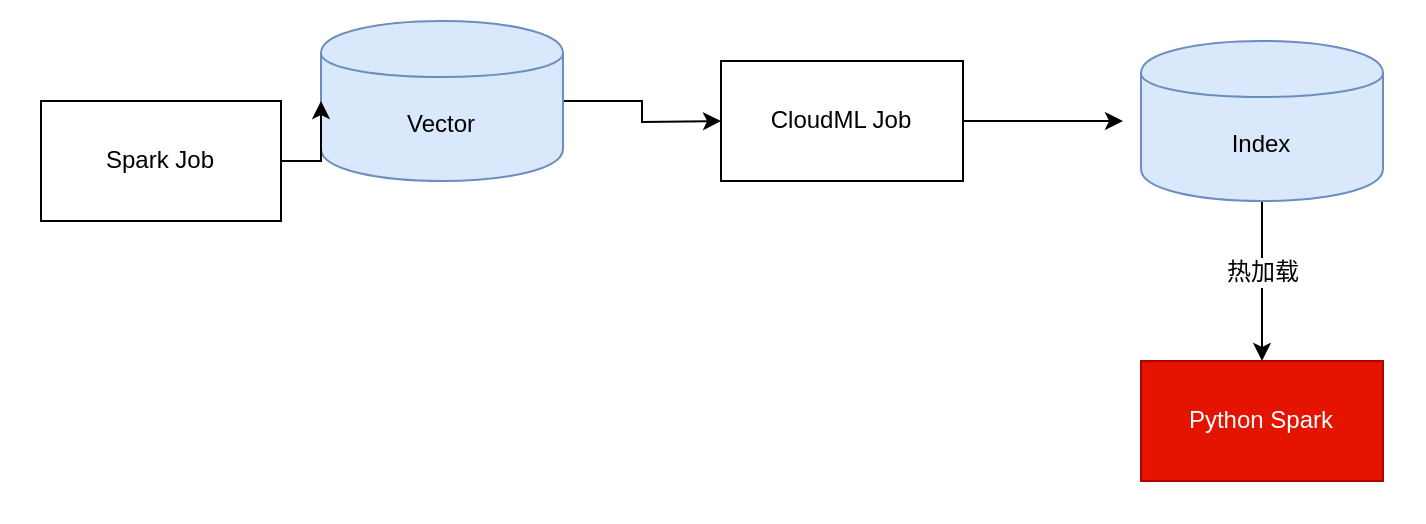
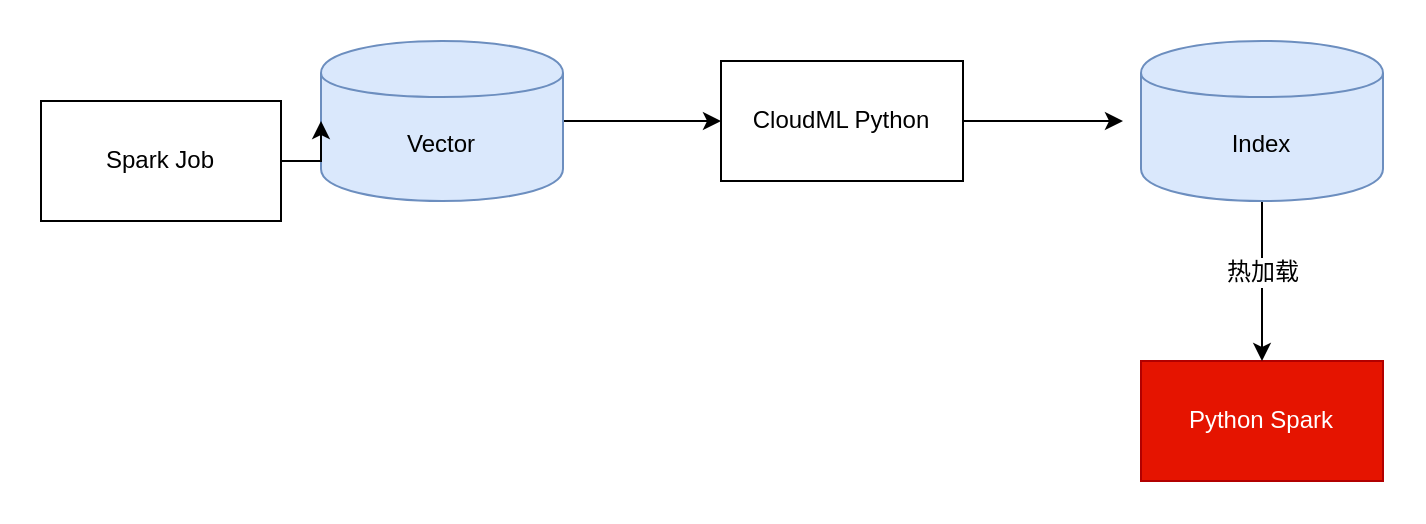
node "Vector": moved (442, 101) -> (442, 121)
node "CloudML Job": label "CloudML Job" -> "CloudML Python"
